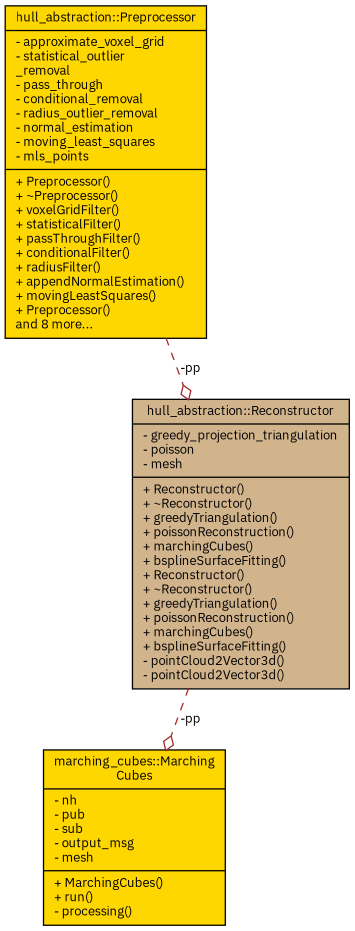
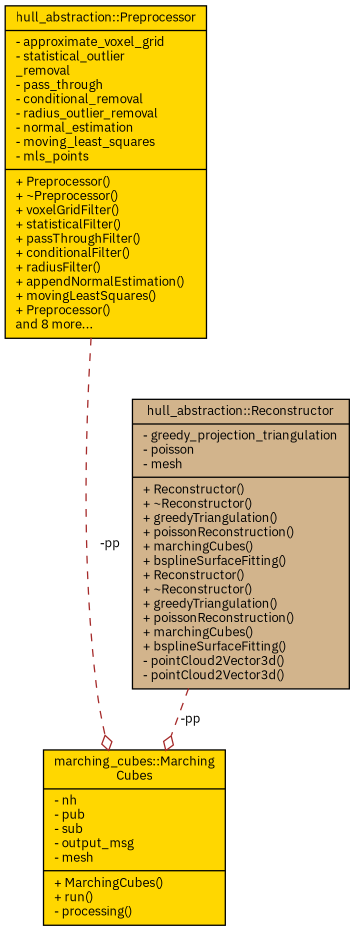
edge "hull_abstraction::Preprocessor" -> "hull_abstraction::Reconstructor": now "hull_abstraction::Preprocessor" -> "marching_cubes::Marching"
